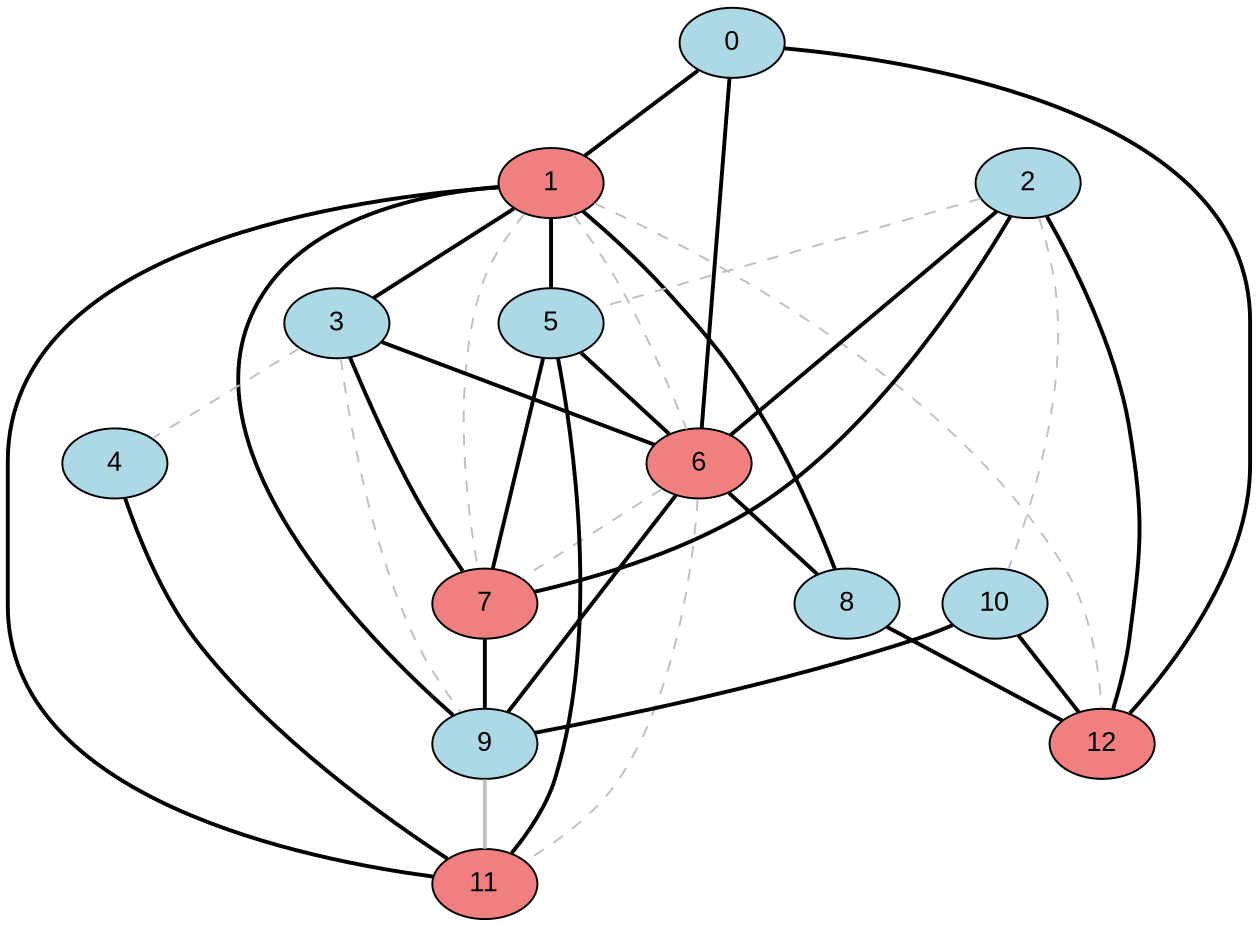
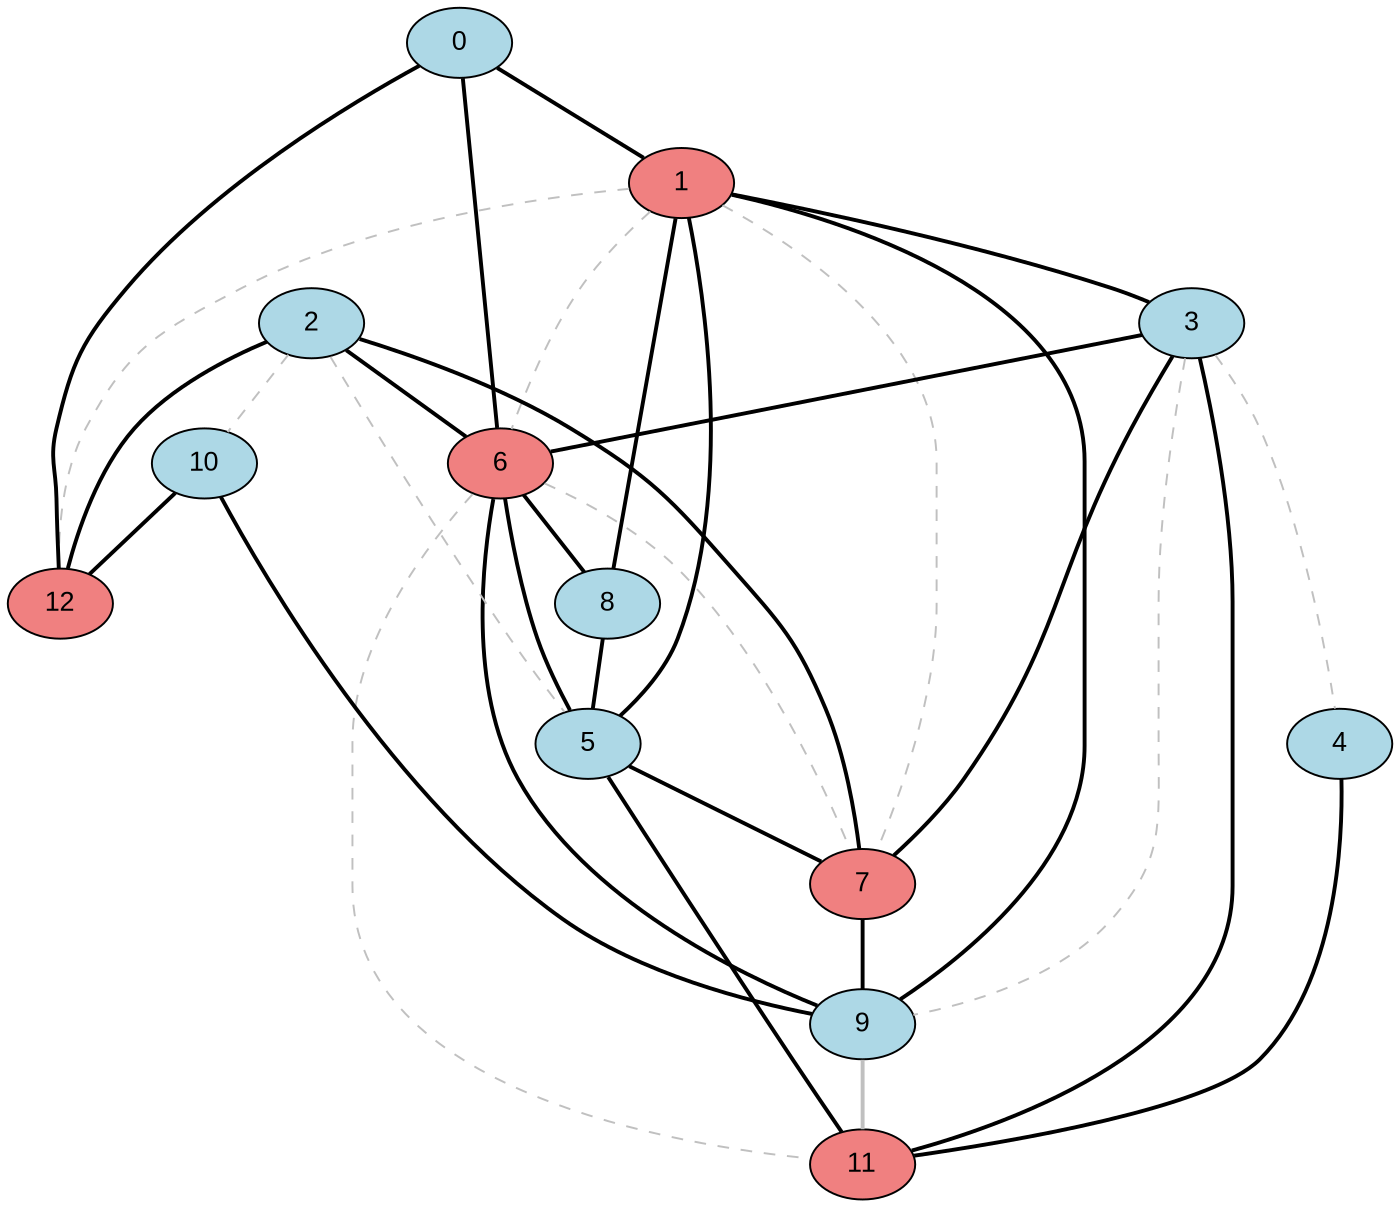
edge "1" -- "11": now "3" -- "11"
edge "8" -- "12": now "8" -- "5"
